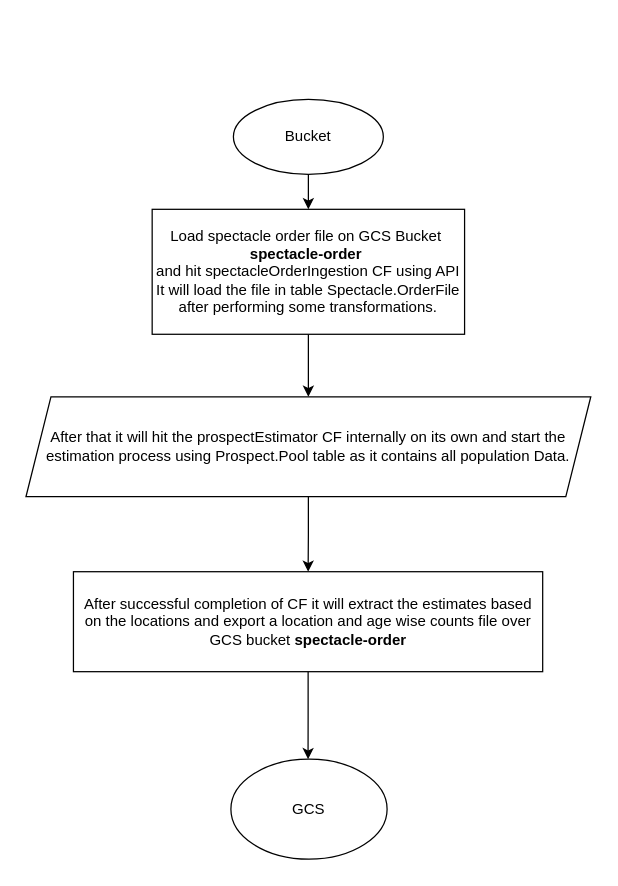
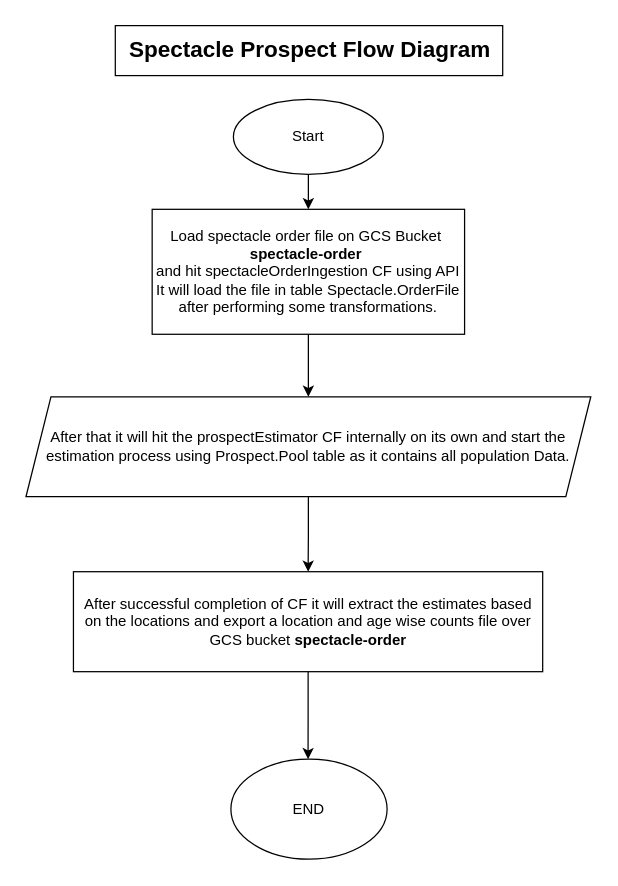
node "Spectacle Prospect Flow Diagram": added
node "Bucket": label "Bucket" -> "Start"
node "GCS": label "GCS" -> "END"
